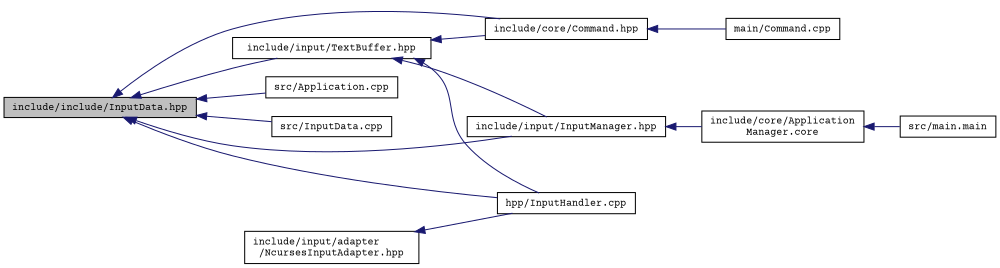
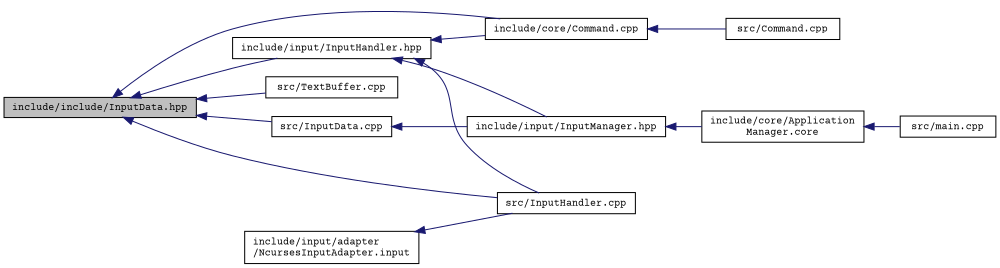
node "include/core/Command.hpp": label "include/core/Command.hpp" -> "include/core/Command.cpp"
node "main/Command.cpp": label "main/Command.cpp" -> "src/Command.cpp"
node "include/input/TextBuffer.hpp": label "include/input/TextBuffer.hpp" -> "include/input/InputHandler.hpp"
node "src/Application.cpp": label "src/Application.cpp" -> "src/TextBuffer.cpp"
node "src/main.main": label "src/main.main" -> "src/main.cpp"
edge "include/input/InputManager.hpp" -> "include/include/InputData.hpp": now "include/input/InputManager.hpp" -> "src/InputData.cpp"
node "hpp/InputHandler.cpp": label "hpp/InputHandler.cpp" -> "src/InputHandler.cpp"
node "include/input/adapter /NcursesInputAdapter.hpp": label "include/input/adapter /NcursesInputAdapter.hpp" -> "include/input/adapter /NcursesInputAdapter.input"
